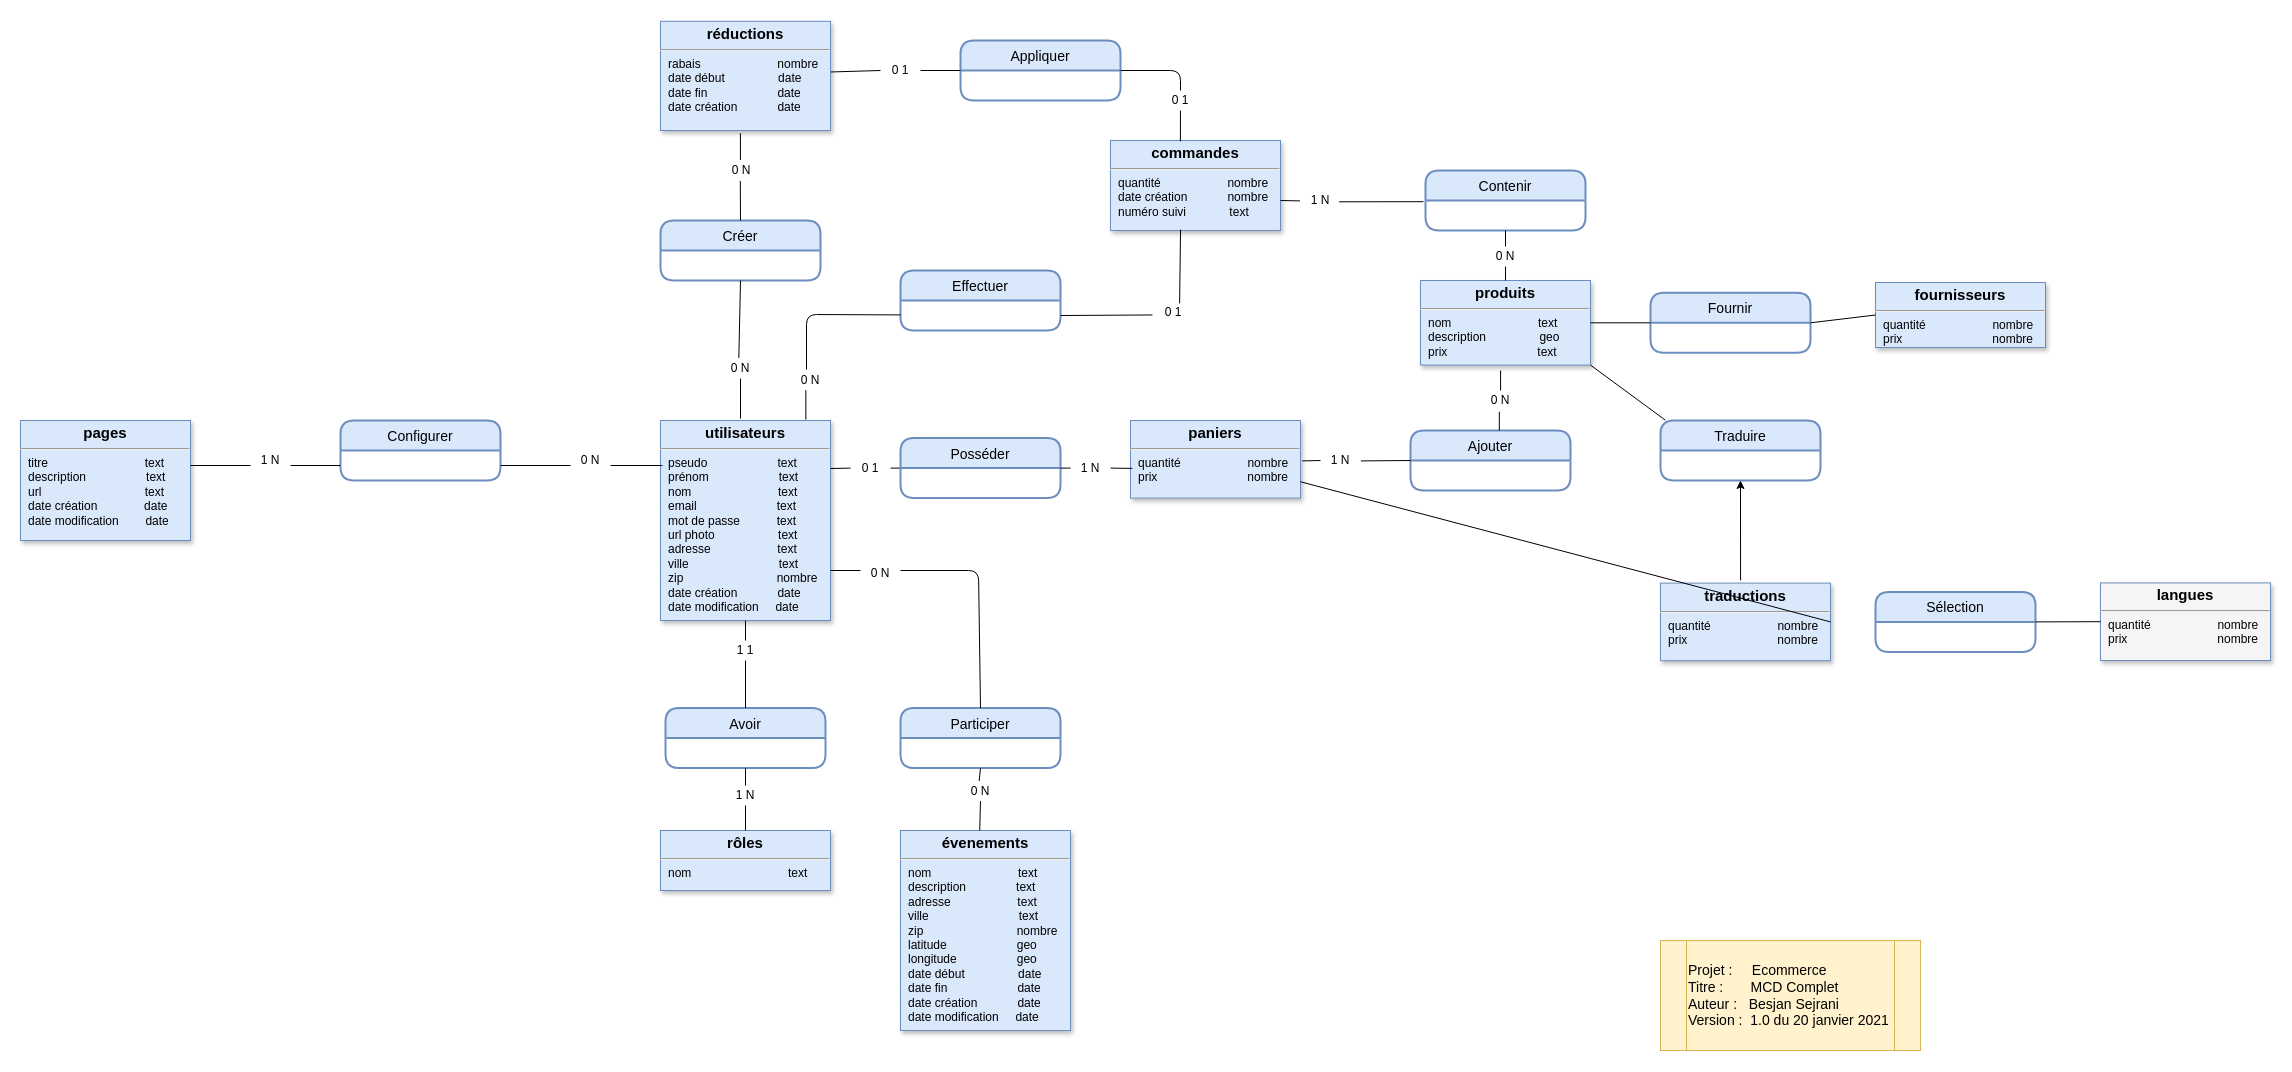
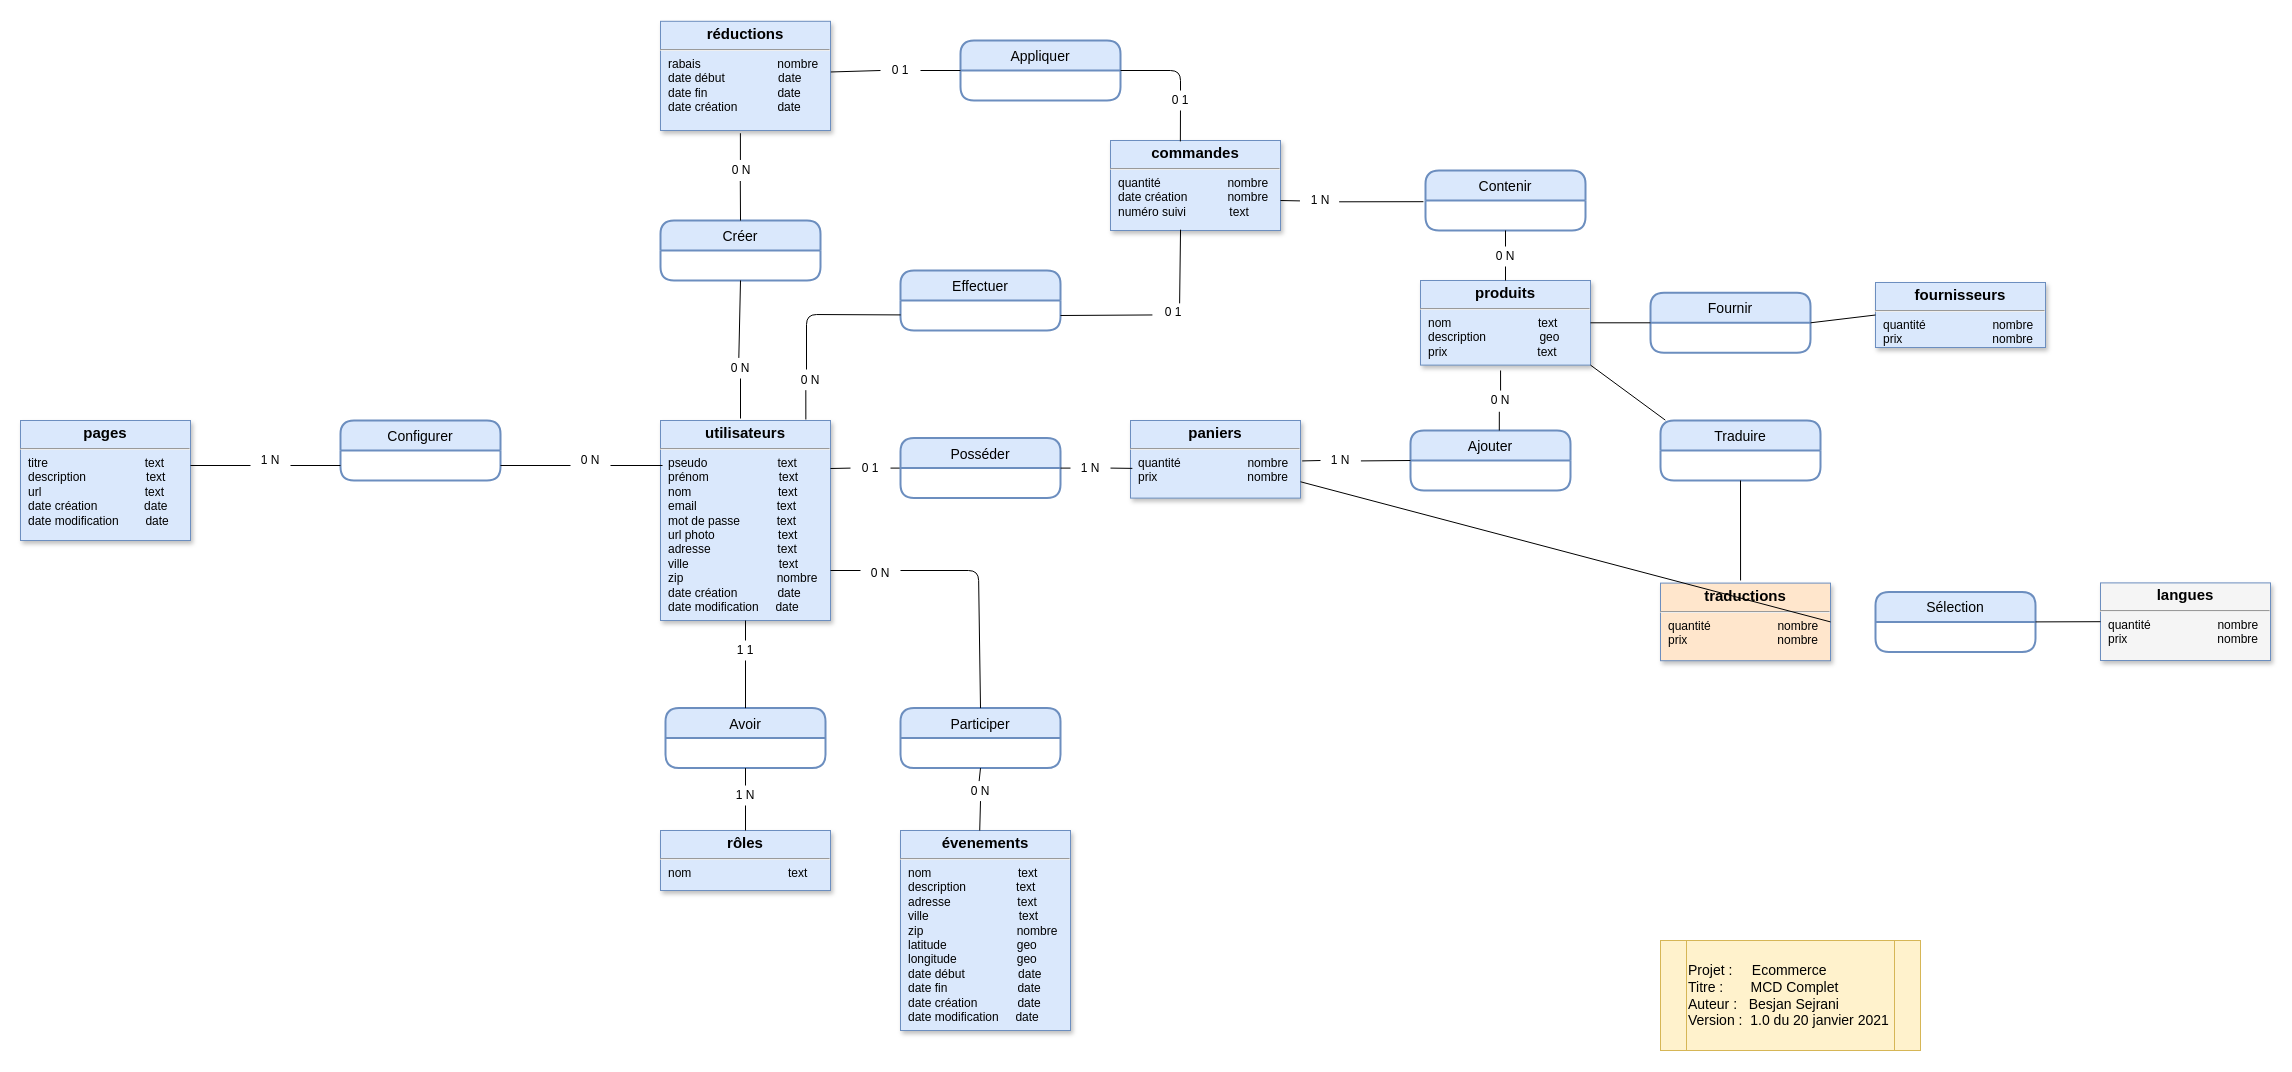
edge "traductions quantité nombre prix nombre" -> "Traduire": arrowhead classic -> none
node "traductions quantité nombre prix nombre": fillcolor #dae8fc -> #ffe6cc
